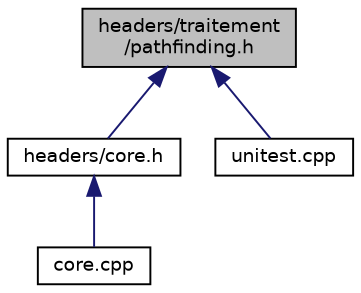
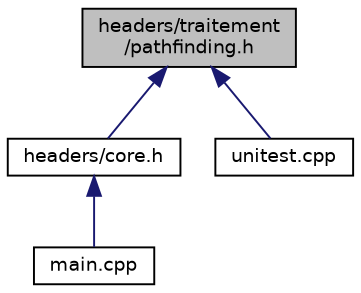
node "core.cpp": label "core.cpp" -> "main.cpp"
